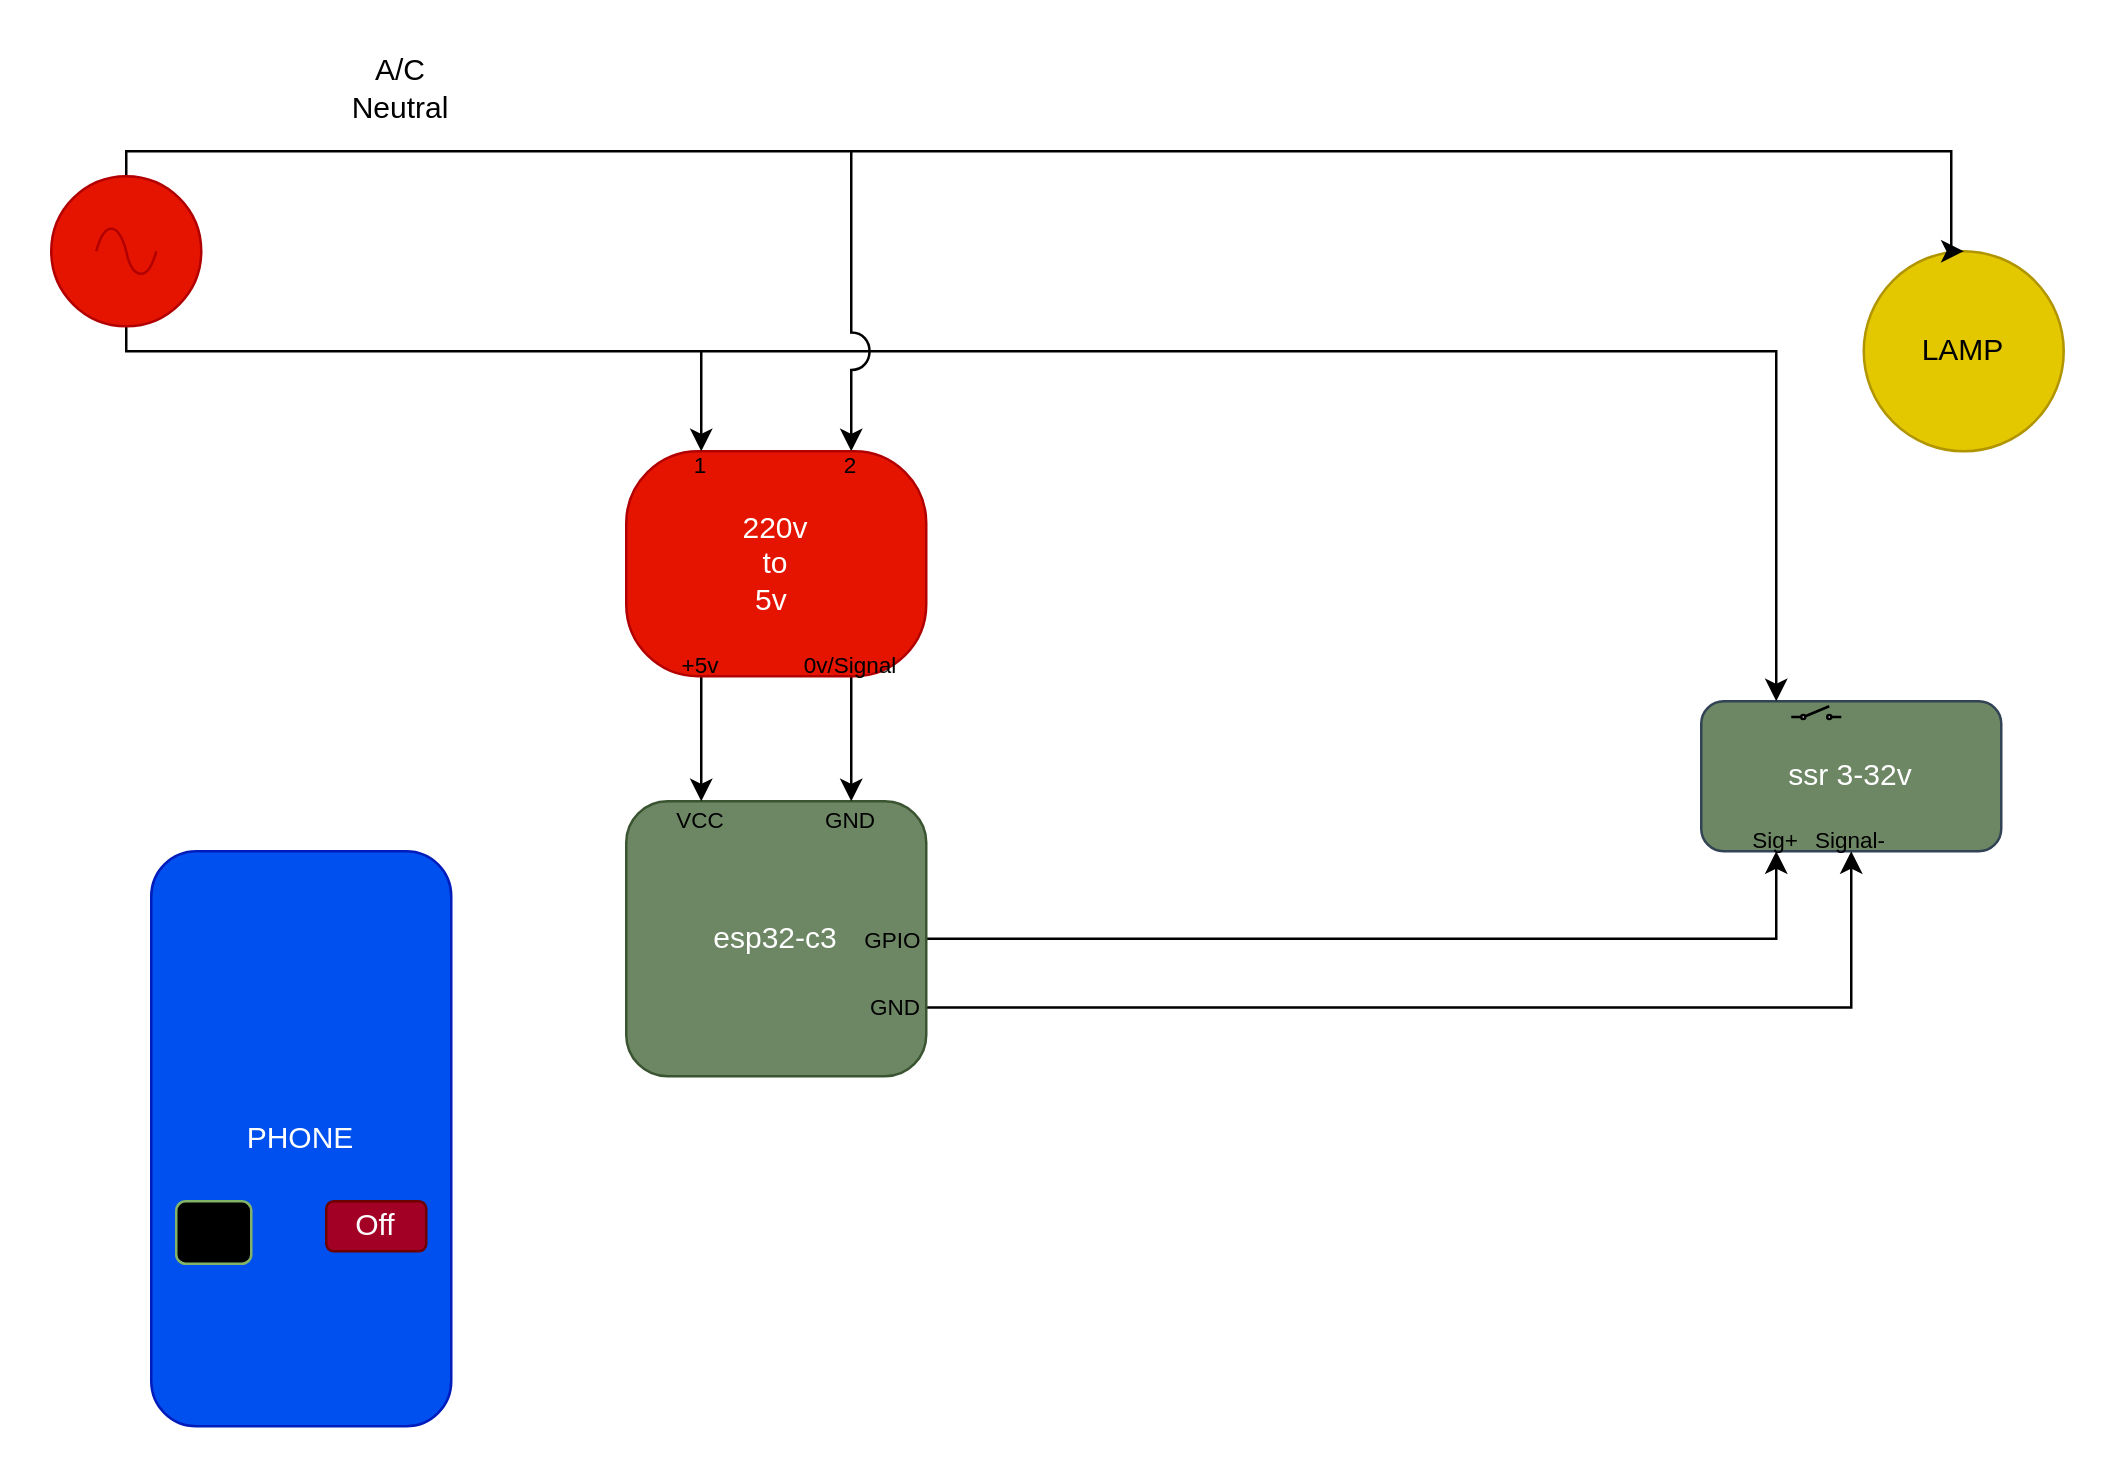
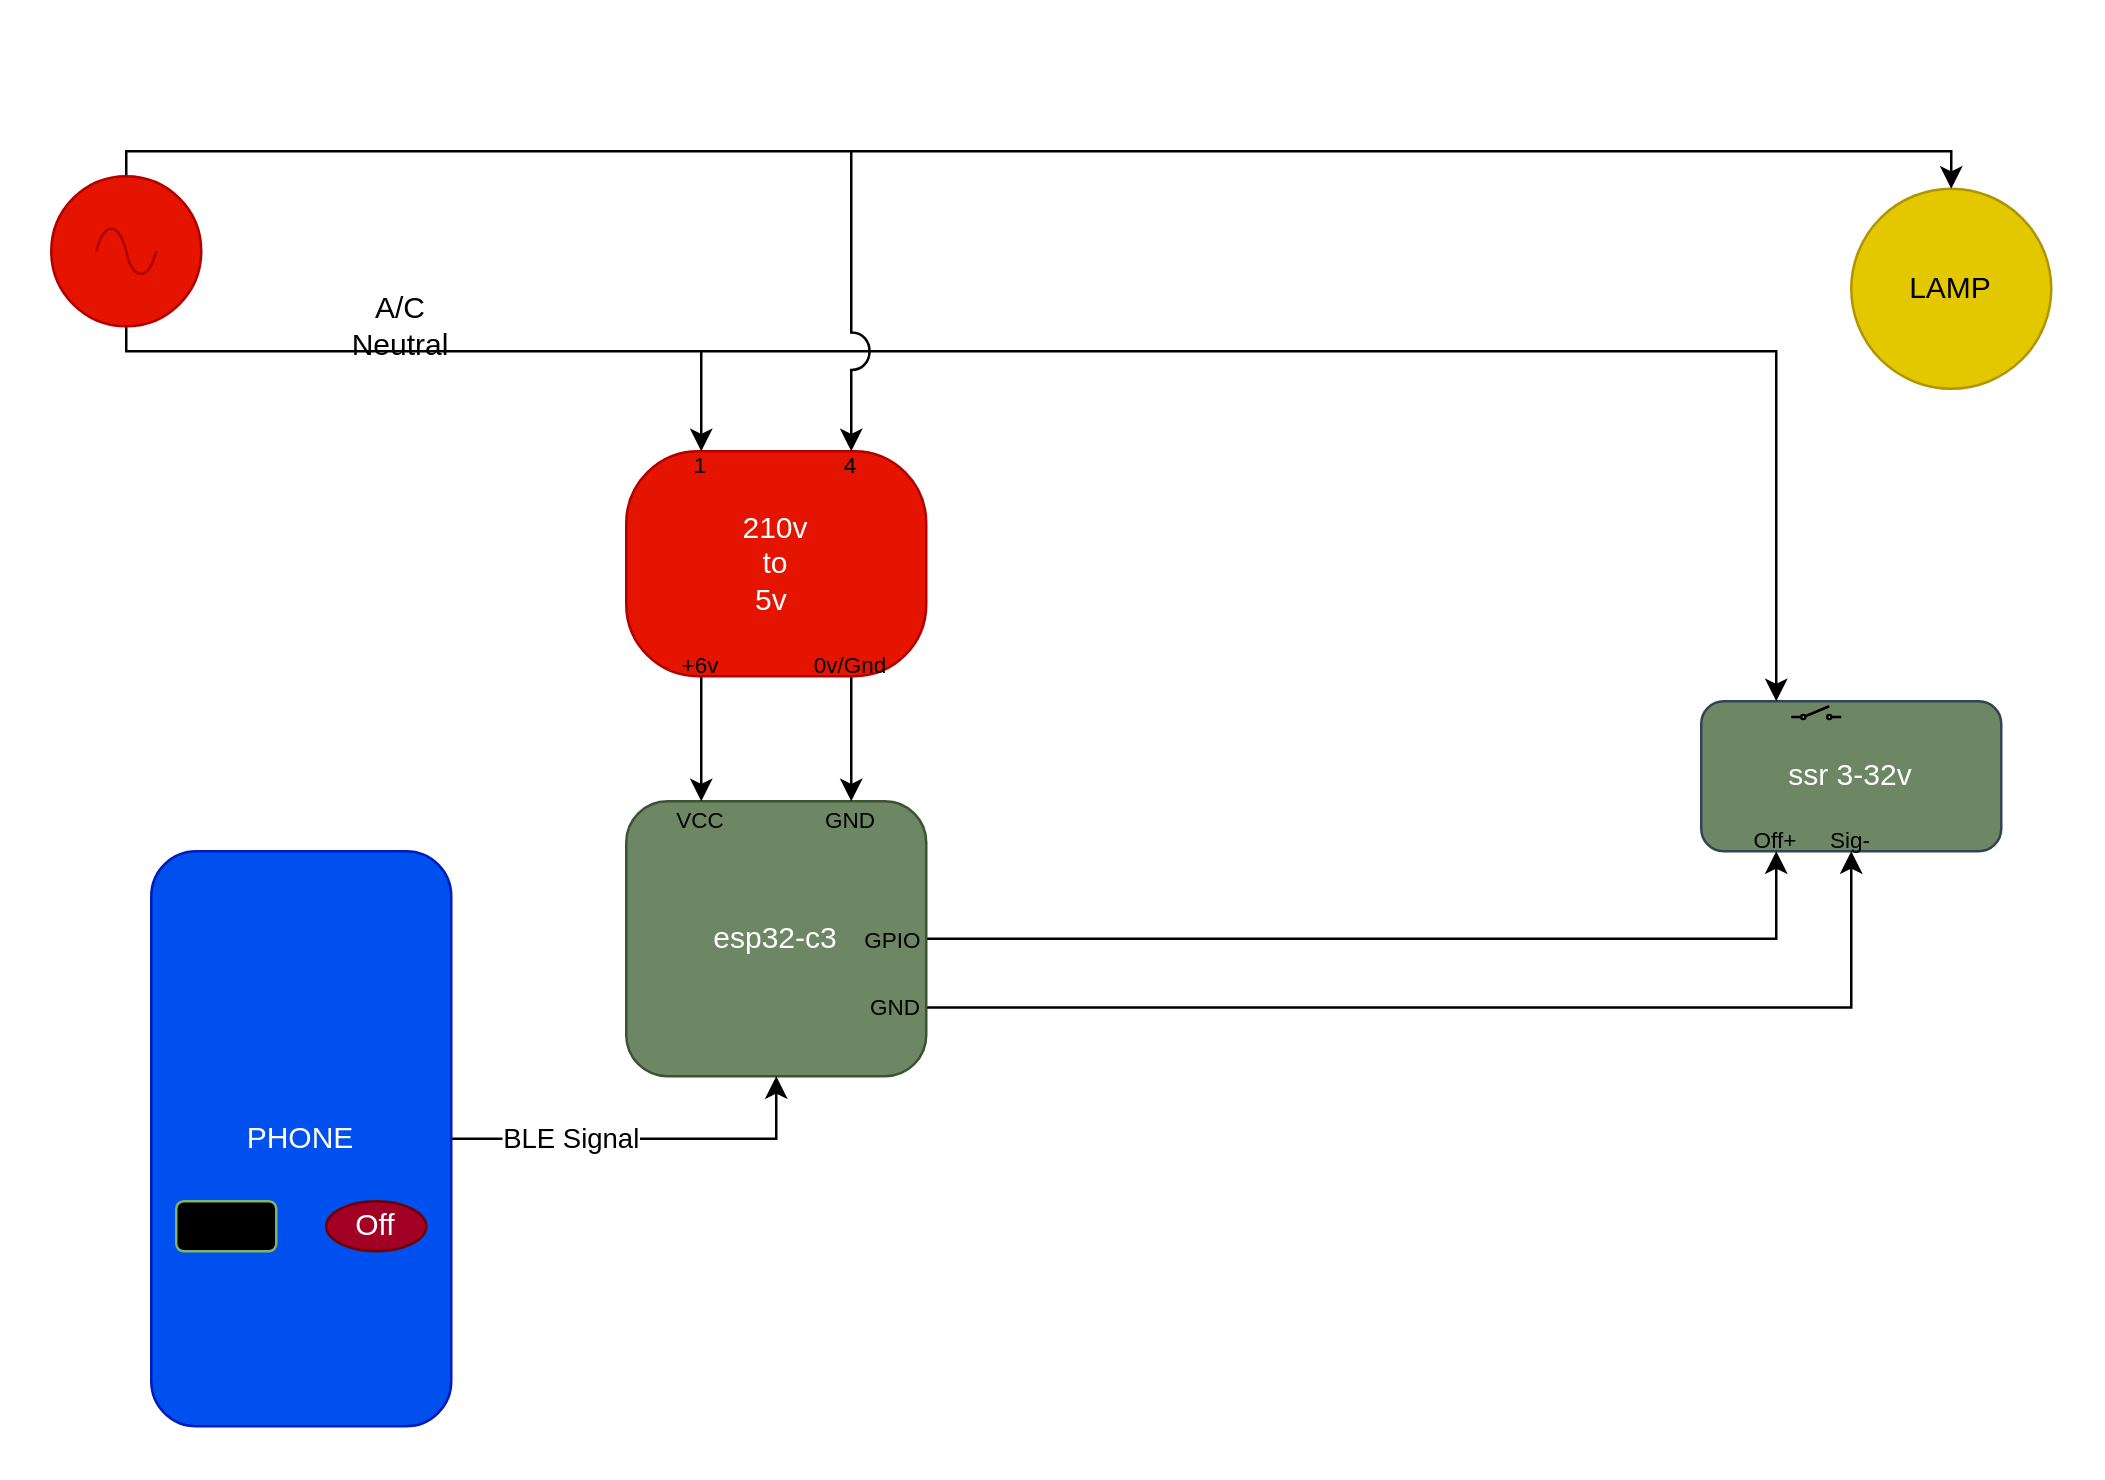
node "A/C Neutral": moved (401, 89) -> (401, 326)
node "LAMP": moved (1964, 351) -> (1951, 289)
node "2": label "2" -> "4"
node "220v to 5v": label "220v to 5v" -> "210v to 5v"
node "+5v": label "+5v" -> "+6v"
node "0v/Signal": label "0v/Signal" -> "0v/Gnd"
node "Sig+": label "Sig+" -> "Off+"
node "Signal-": label "Signal-" -> "Sig-"
edge "PHONE" -> "esp32-c3": added, label "BLE Signal"
node "Off": shape rounded rectangle -> ellipse
node "On": size 75x63 -> 100x50
